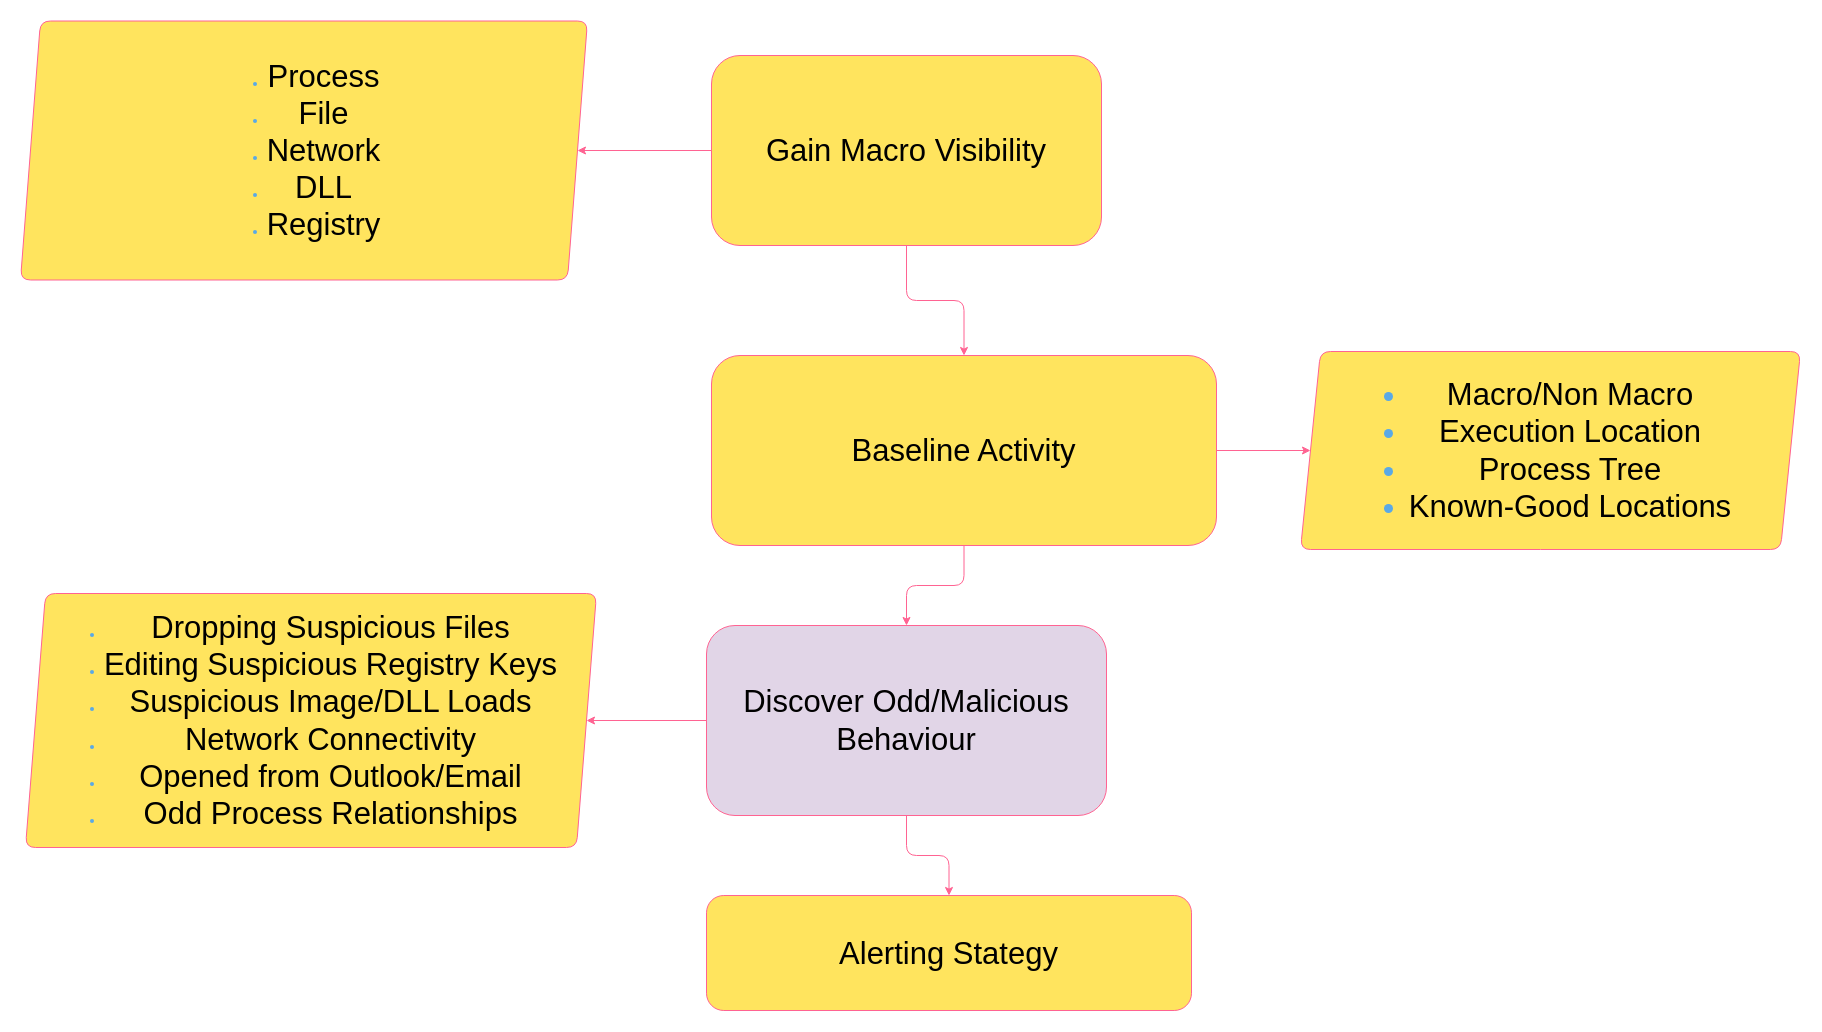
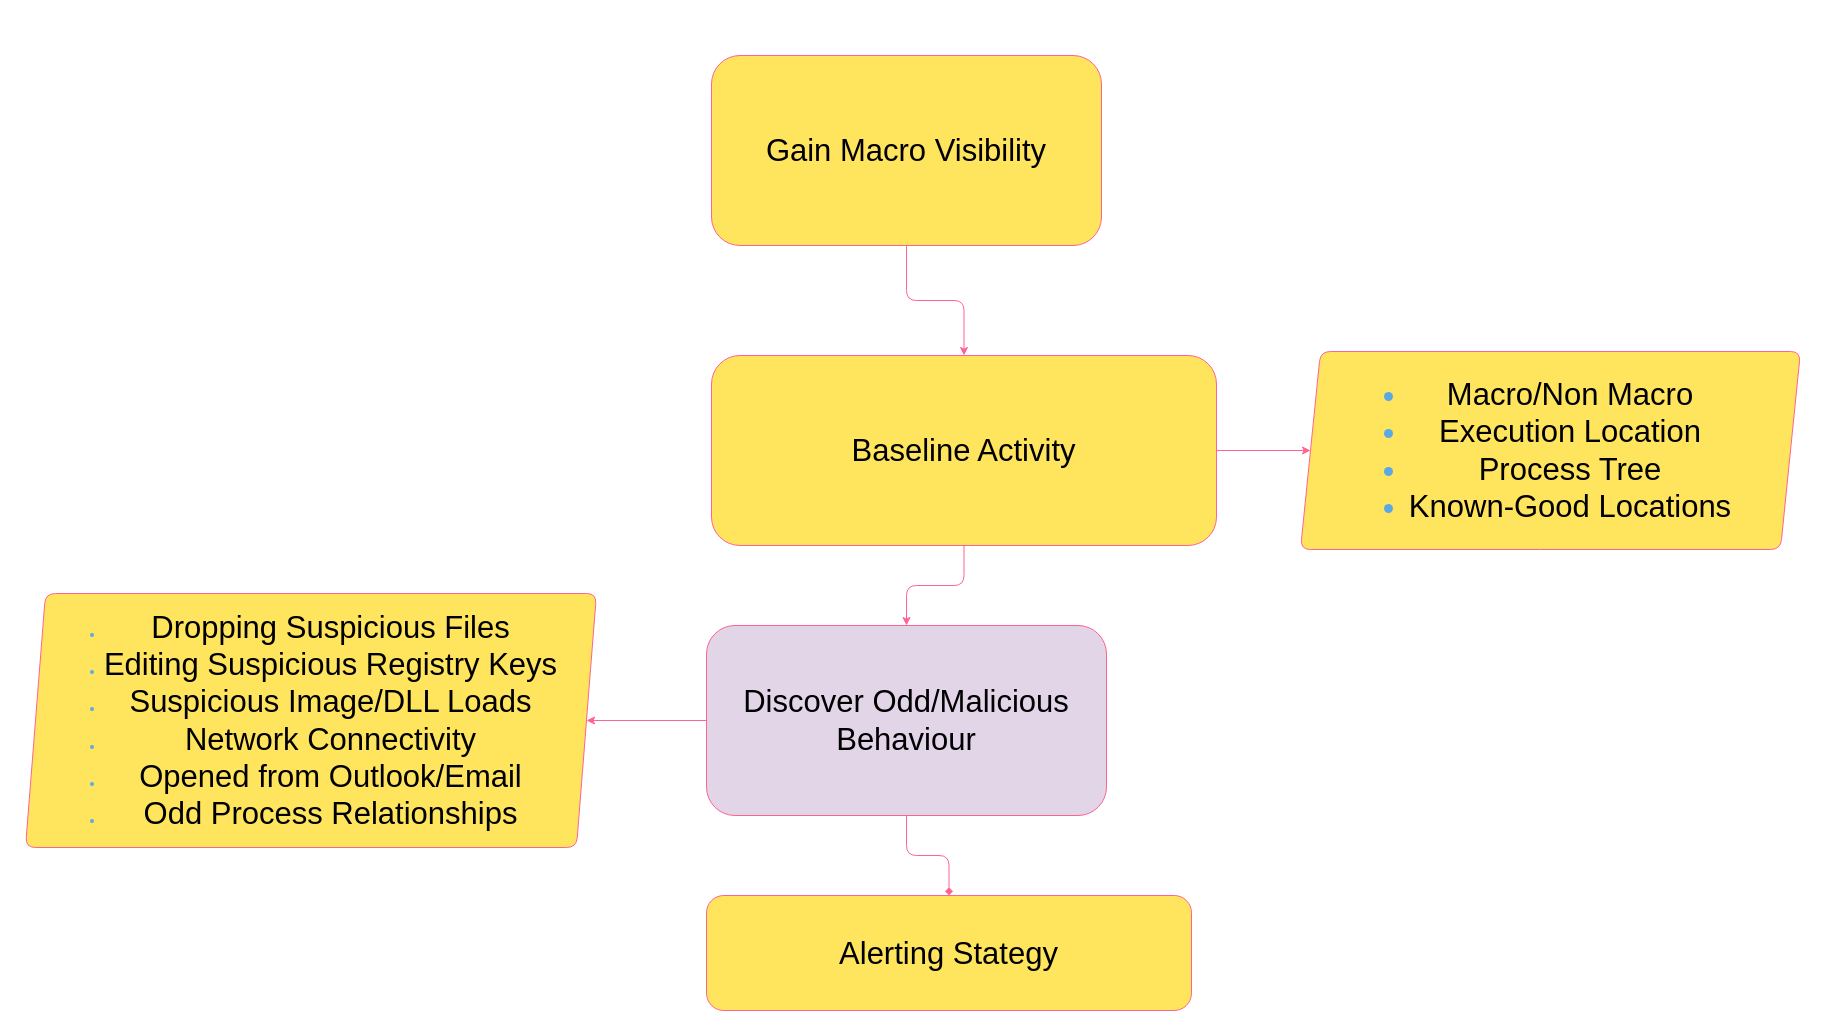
node "Process File Network DLL Registry": removed
edge "Gain Macro Visibility" -> "Process File Network DLL Registry": removed
edge "Discover Odd/Malicious Behaviour" -> "Alerting Stategy": arrowhead classic -> diamond
